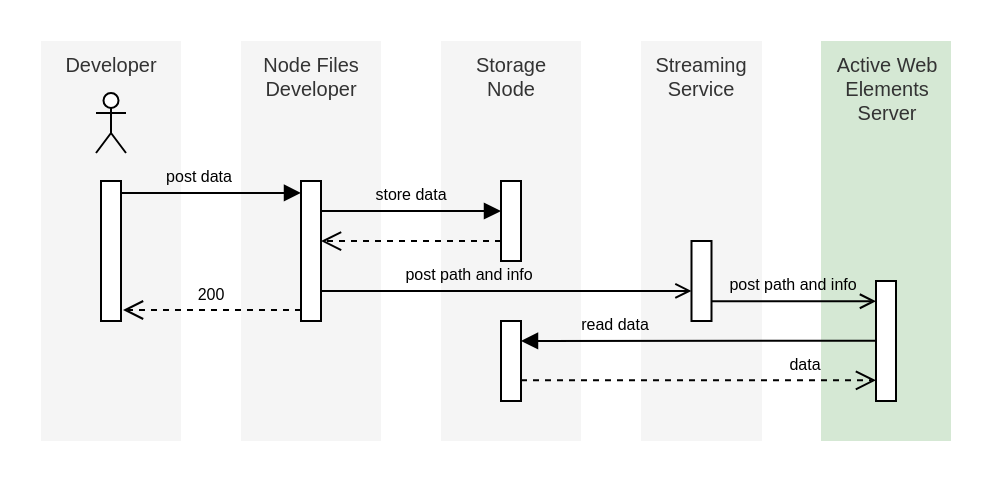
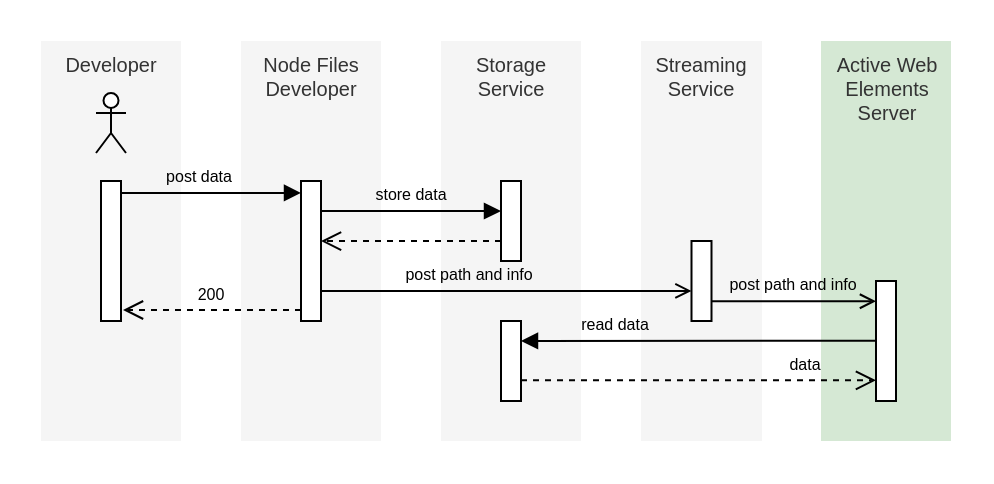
node "StorageNode": label "StorageNode" -> "StorageService"
